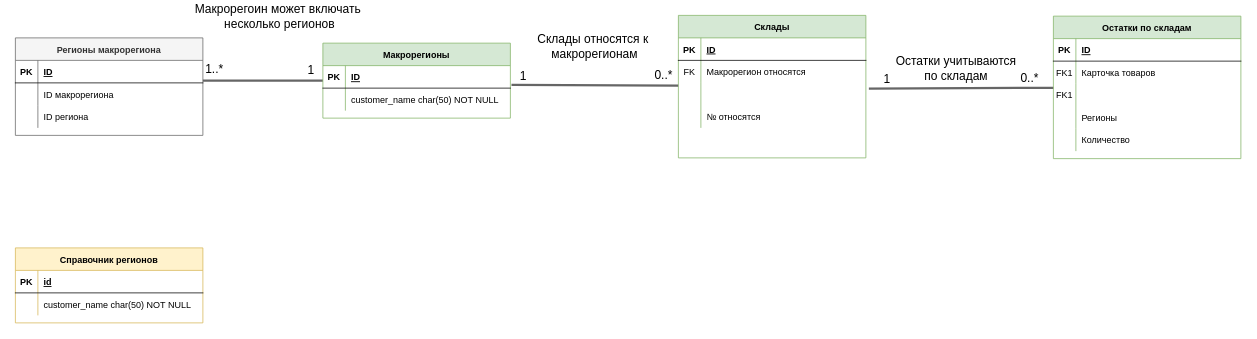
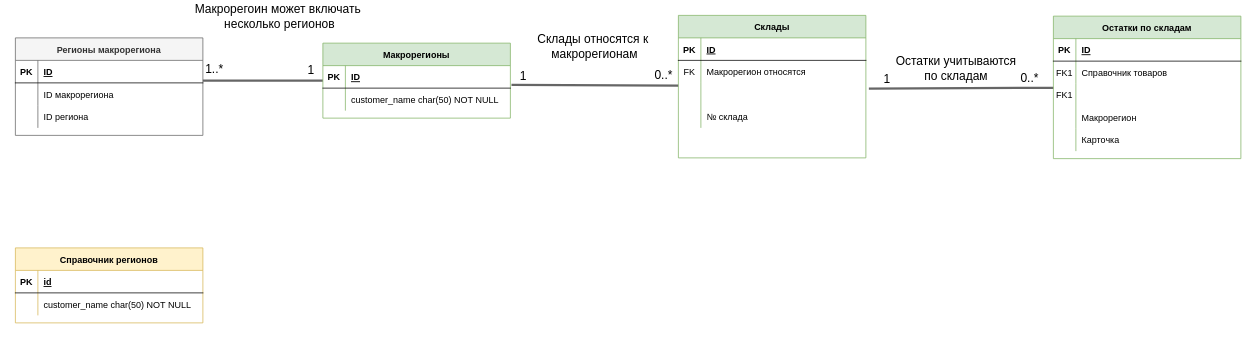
node "Карточка товаров": label "Карточка товаров" -> "Справочник товаров"
node "№ относятся": label "№ относятся" -> "№ склада"
node "Регионы": label "Регионы" -> "Макрорегион"
node "Количество": label "Количество" -> "Карточка"
